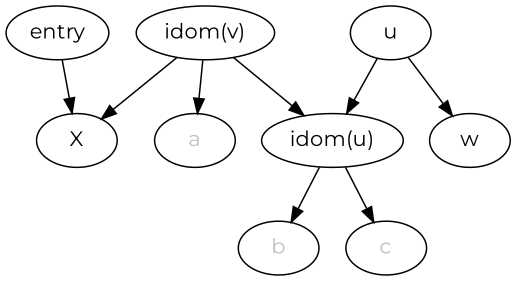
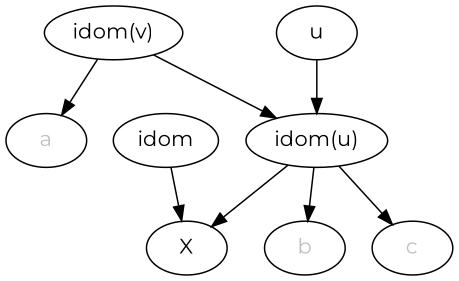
node "entry": label "entry" -> "idom"
edge "idom(v)" -> "X": now "idom(u)" -> "X"
node "w": removed
